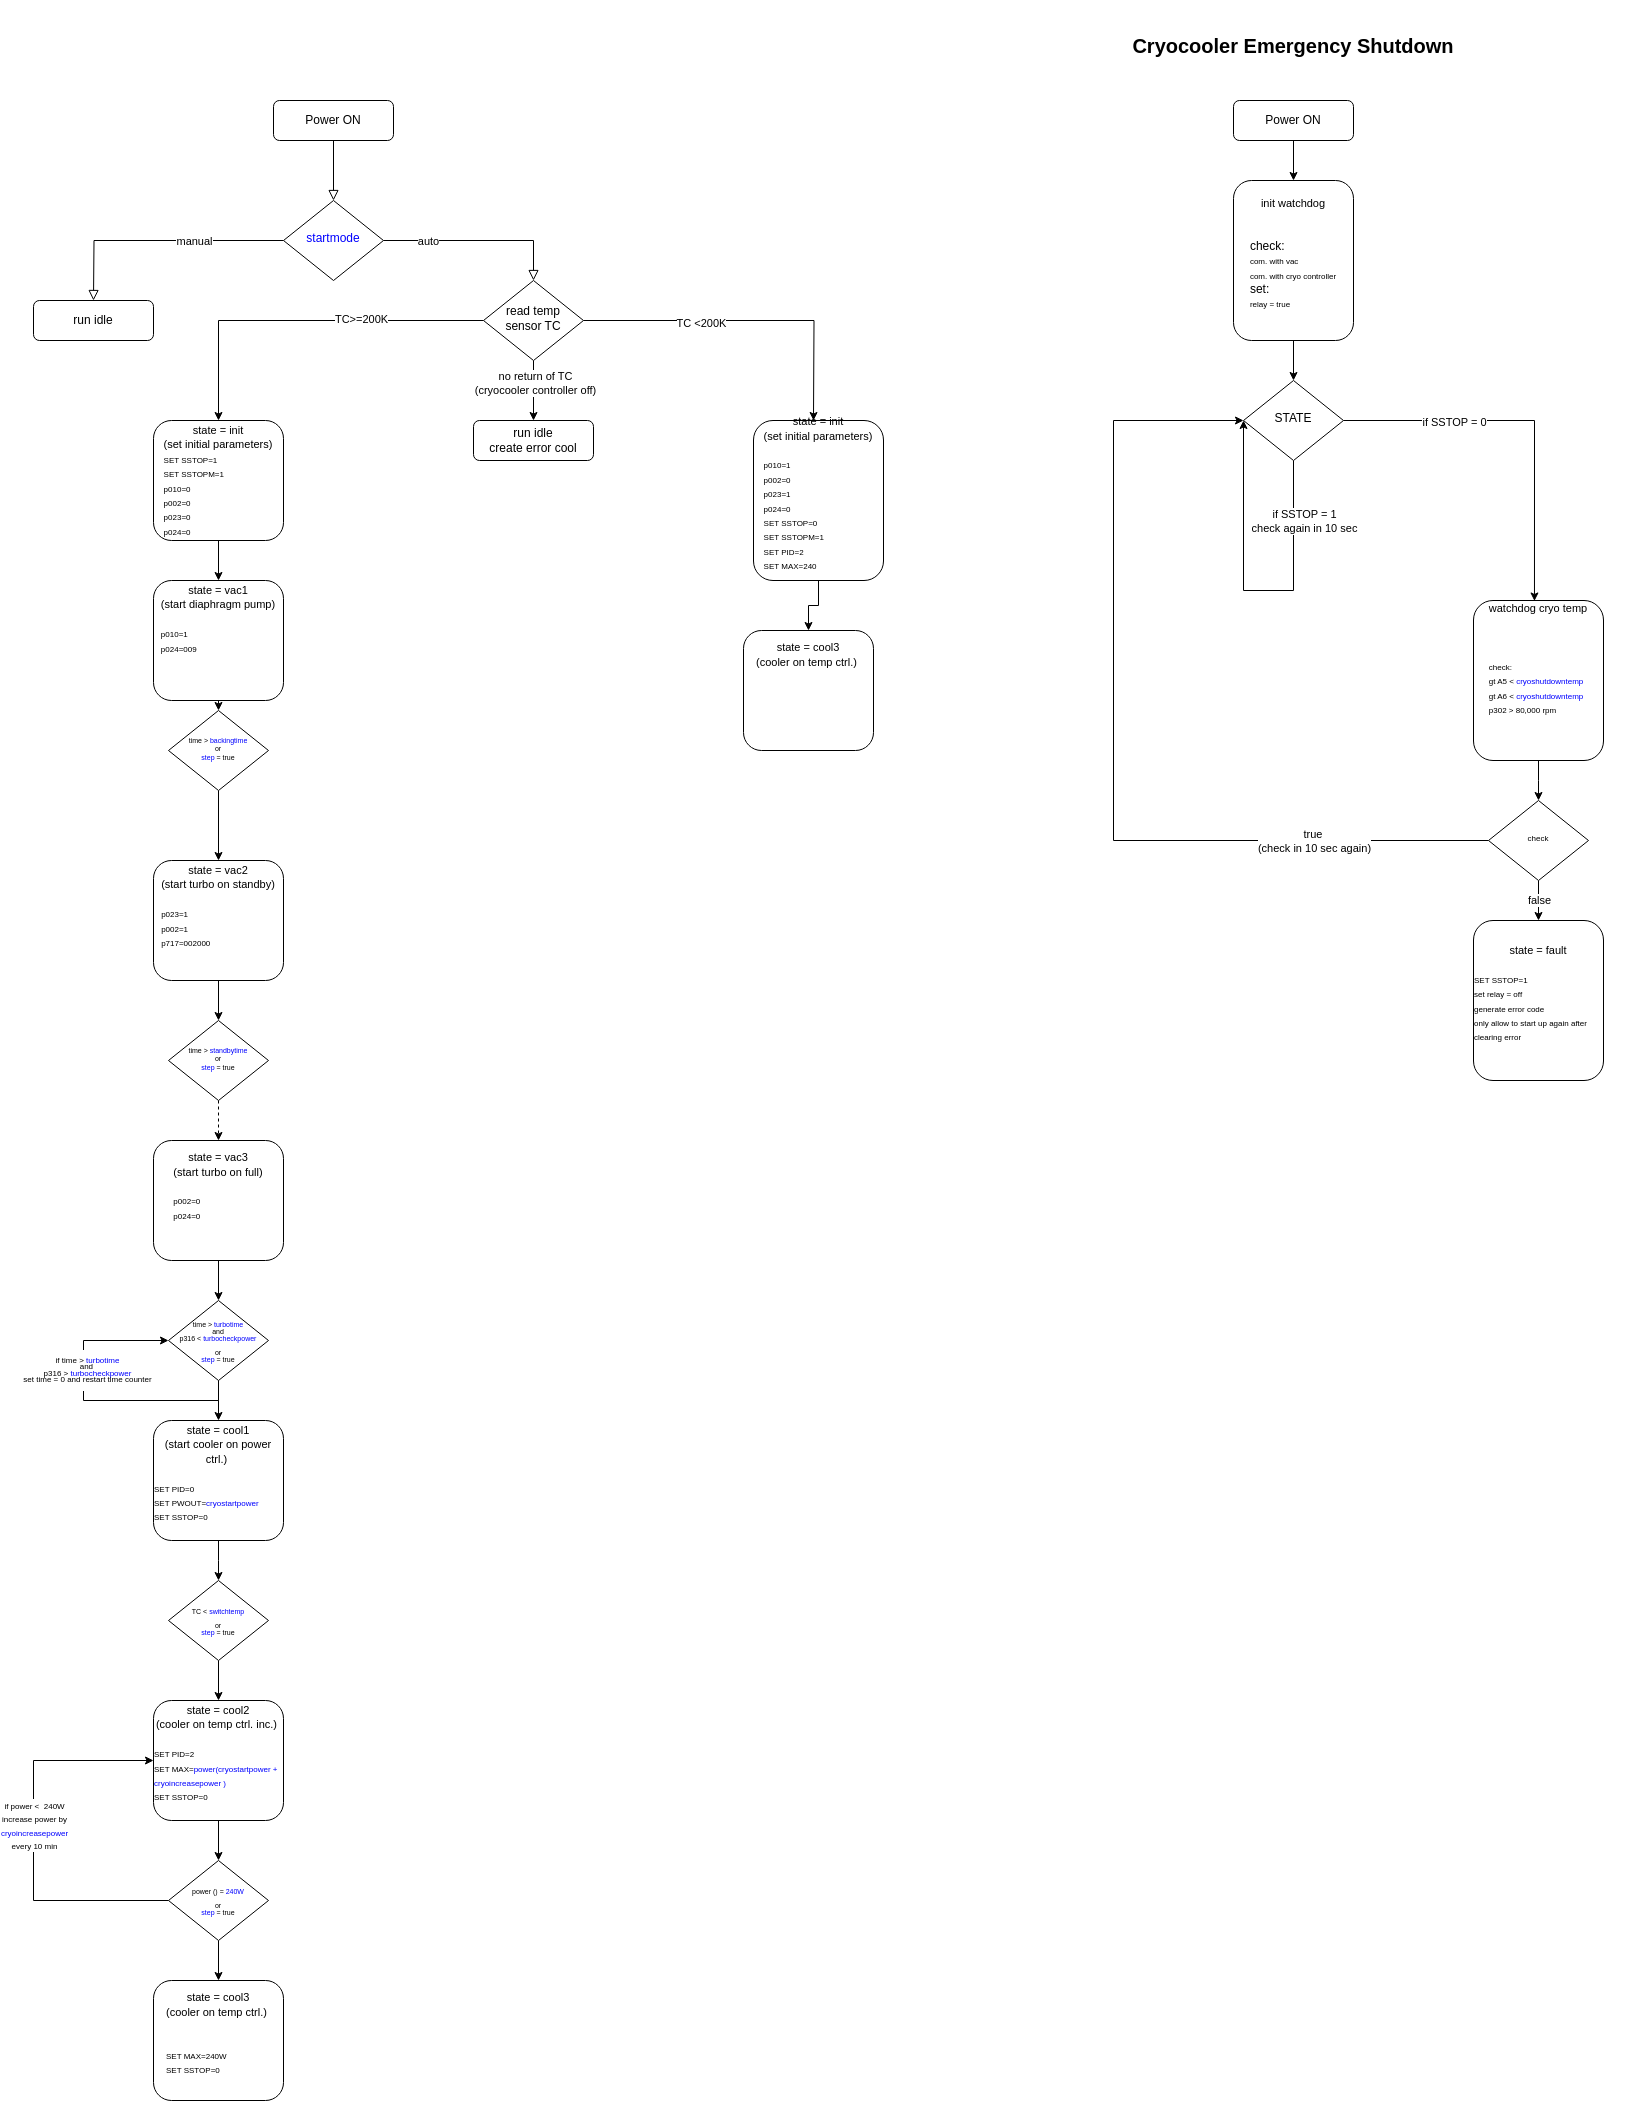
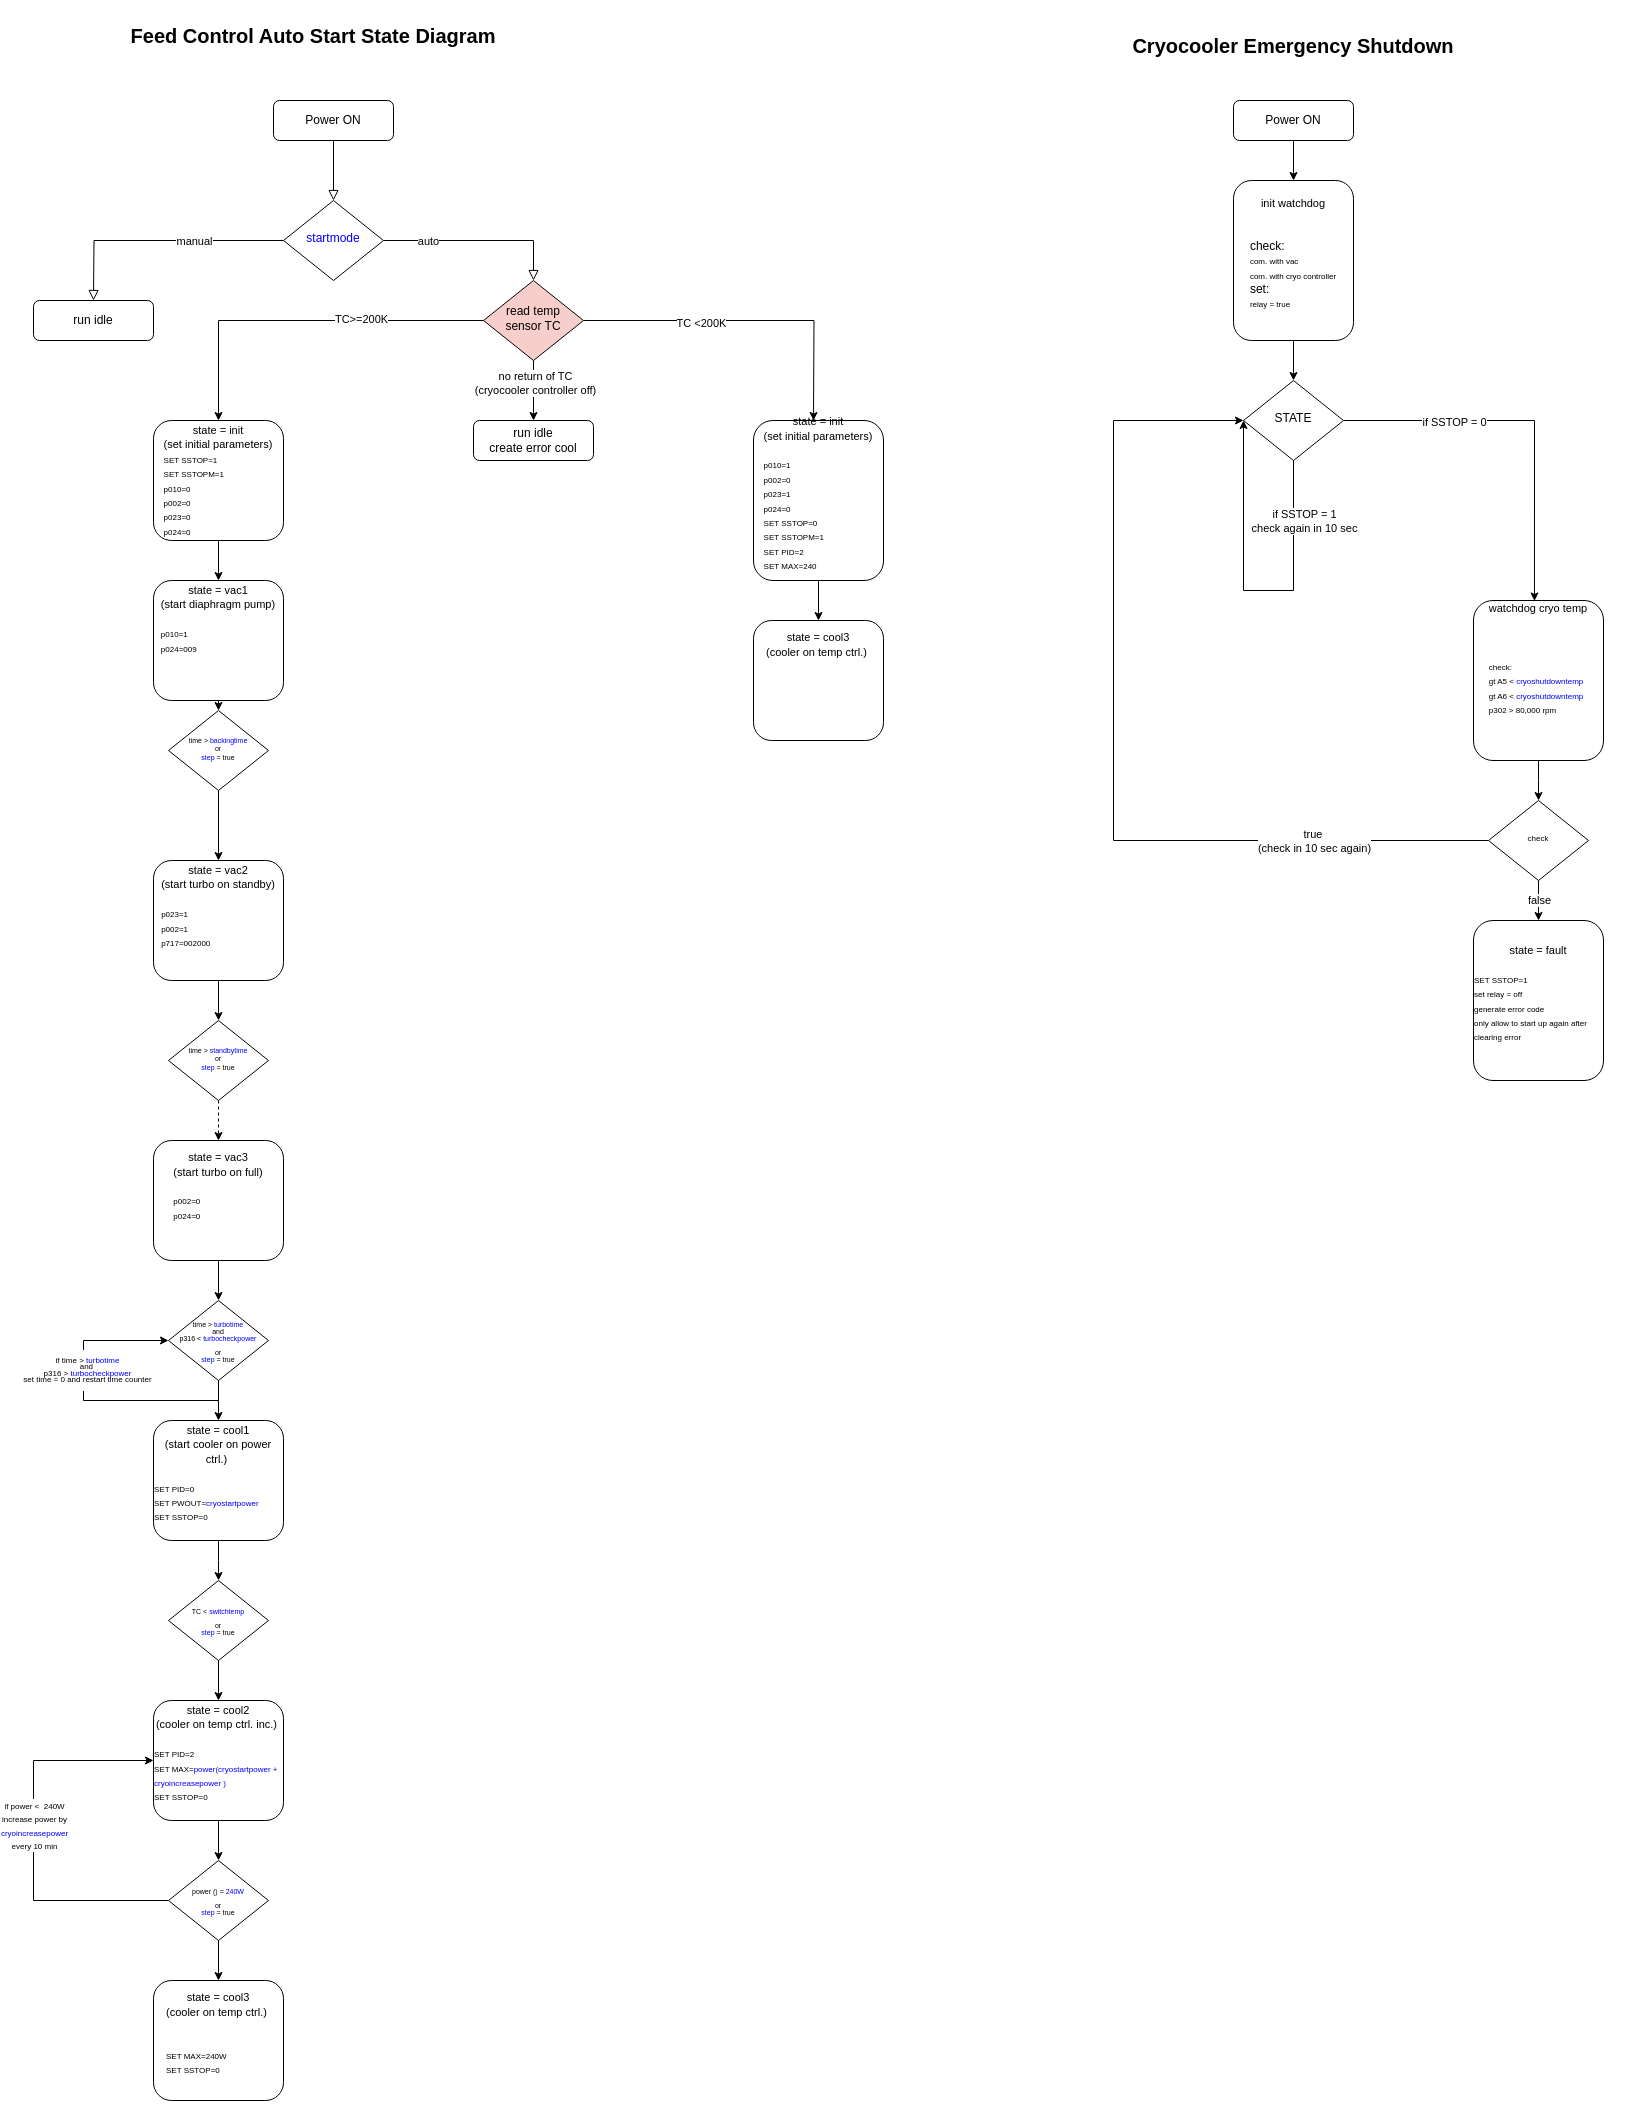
node "Feed Control Auto Start State Diagram": added
node "read temp sensor TC": fillcolor #ffffff -> #f8cecc
node "state = cool3 (cooler on temp ctrl.)": moved (809, 691) -> (819, 681)
